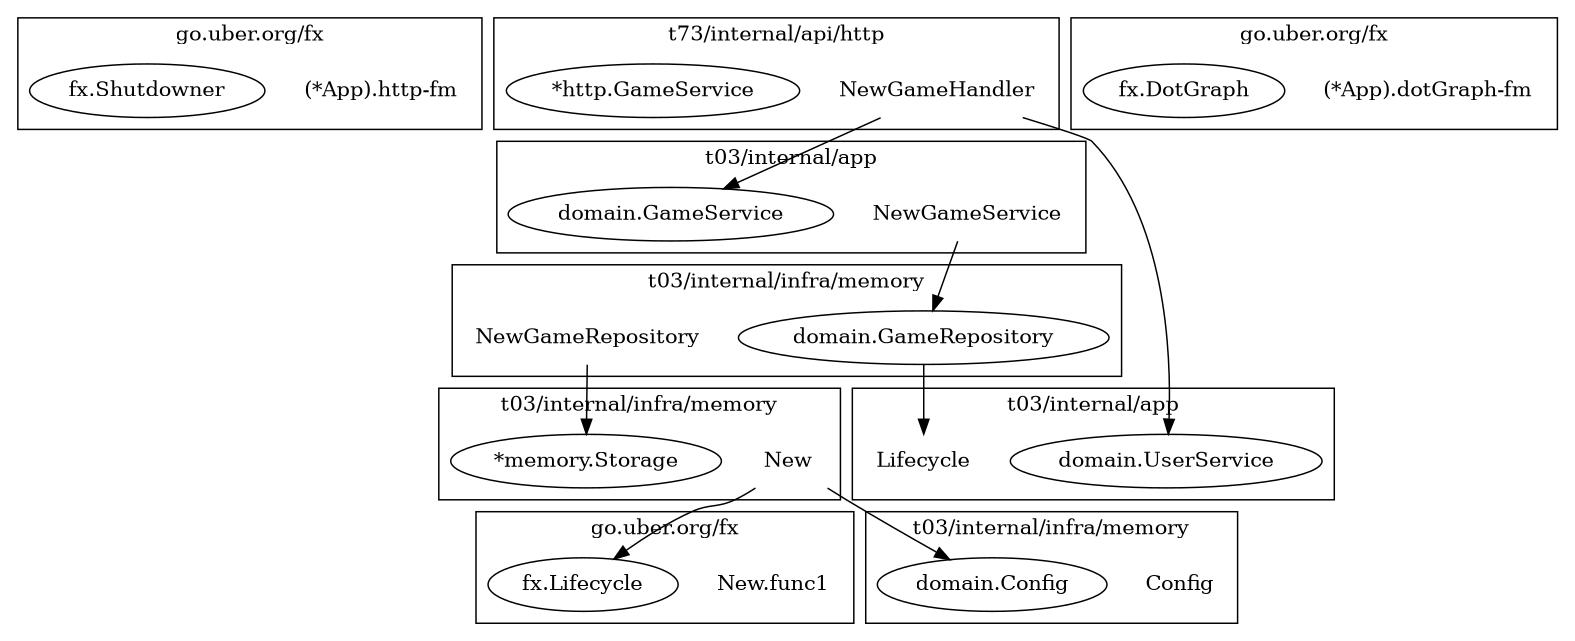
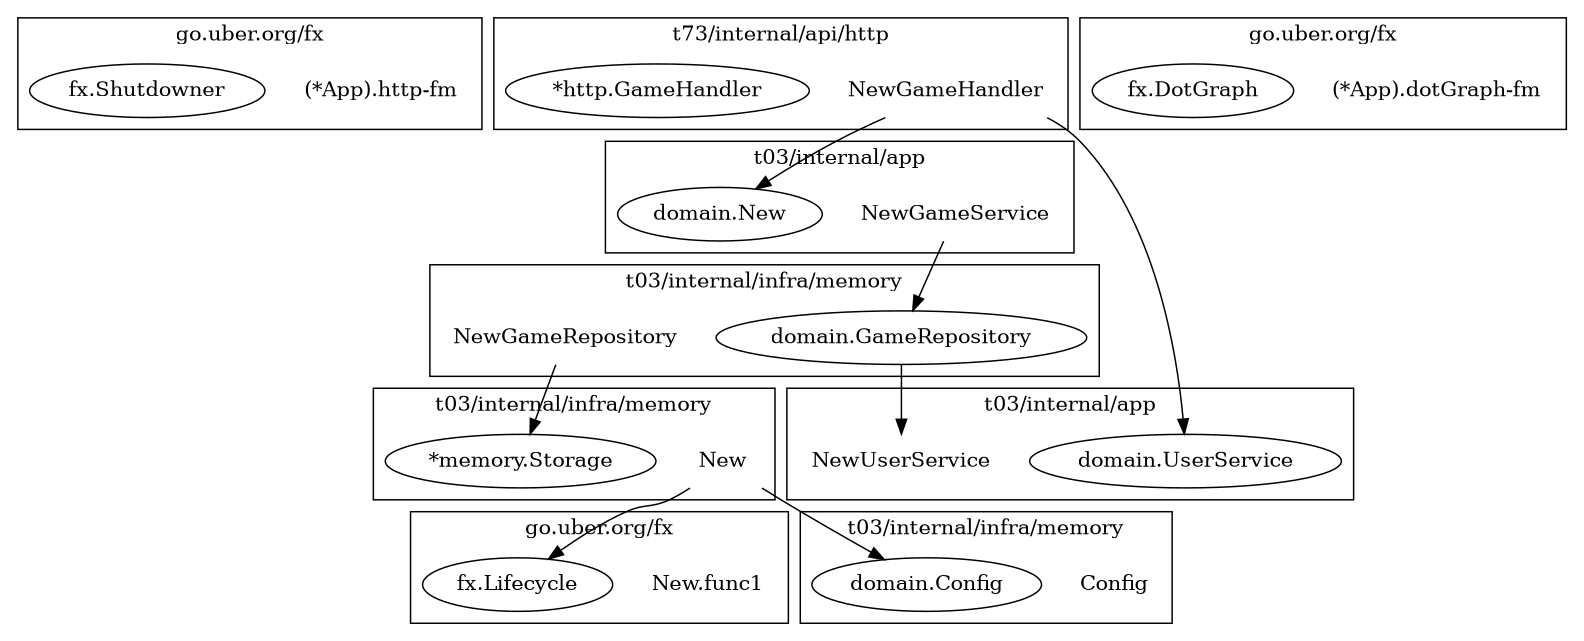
node "*http.GameService": label "*http.GameService" -> "*http.GameHandler"
node "domain.GameService": label "domain.GameService" -> "domain.New"
node "Lifecycle": label "Lifecycle" -> "NewUserService"
